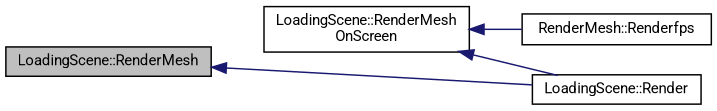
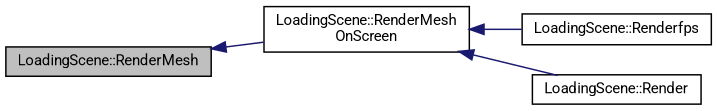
node "RenderMesh::Renderfps": label "RenderMesh::Renderfps" -> "LoadingScene::Renderfps"
edge "LoadingScene::Render" -> "LoadingScene::RenderMesh": now "LoadingScene::RenderMesh OnScreen" -> "LoadingScene::RenderMesh"
